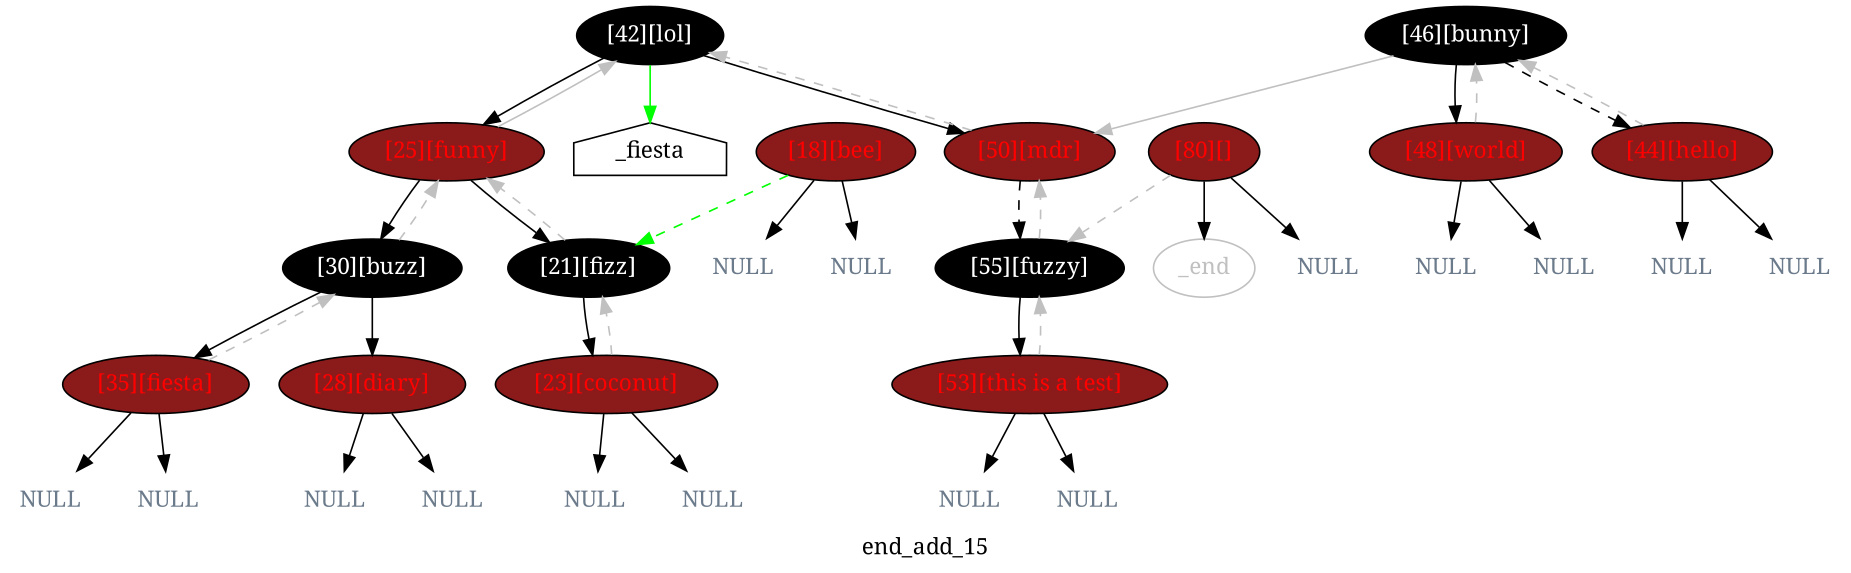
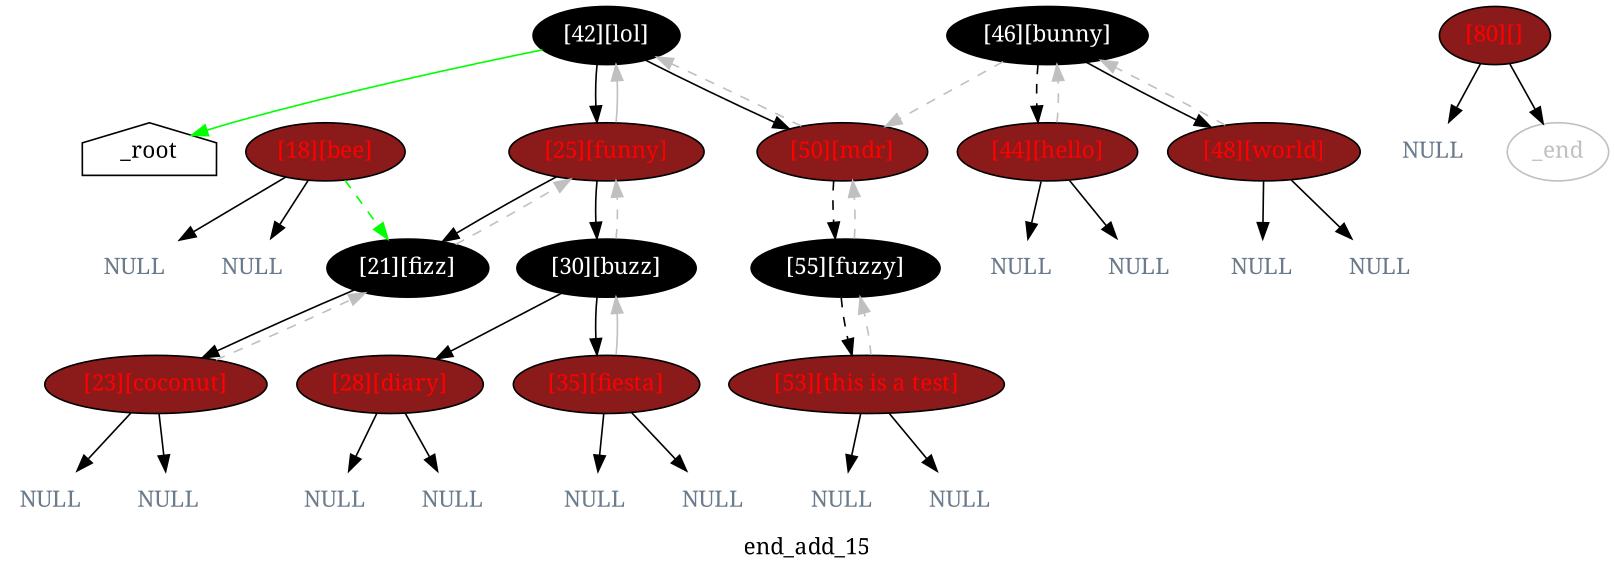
edge "[46][bunny]" -> "[50][mdr]": style solid -> dashed
node "_fiesta": label "_fiesta" -> "_root"
edge "[80][]" -> "[55][fuzzy]": removed
edge "[55][fuzzy]" -> "[53][this is a test]": style solid -> dashed
edge "[35][fiesta]" -> "[30][buzz]": style dashed -> solid
